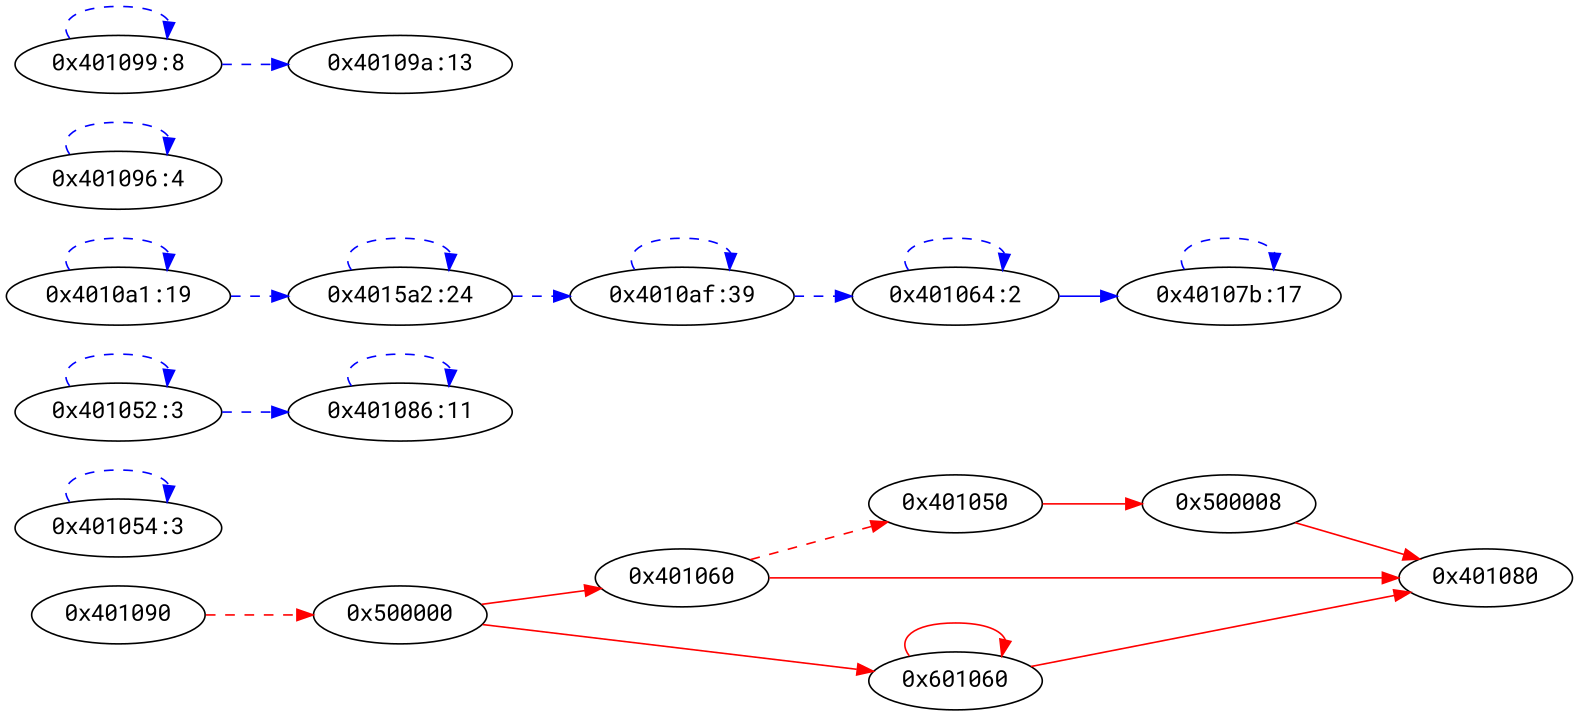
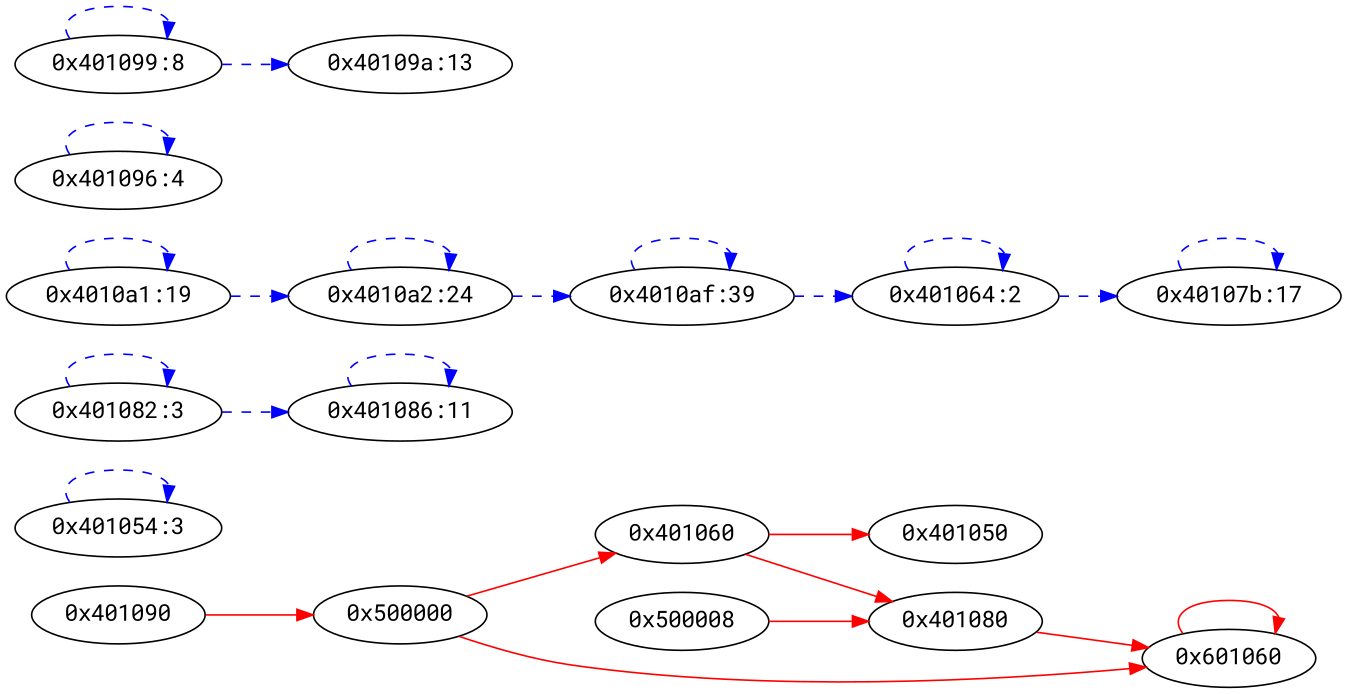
node "0x4015a2:24": label "0x4015a2:24" -> "0x4010a2:24"
edge "0x401064:2" -> "0x40107b:17": style solid -> dashed
node "0x401052:3": label "0x401052:3" -> "0x401082:3"
edge "0x401050" -> "0x500008": removed
edge "0x401060" -> "0x401050": style dashed -> solid
edge "0x401090" -> "0x500000": style dashed -> solid
edge "0x601060" -> "0x401080": reversed
